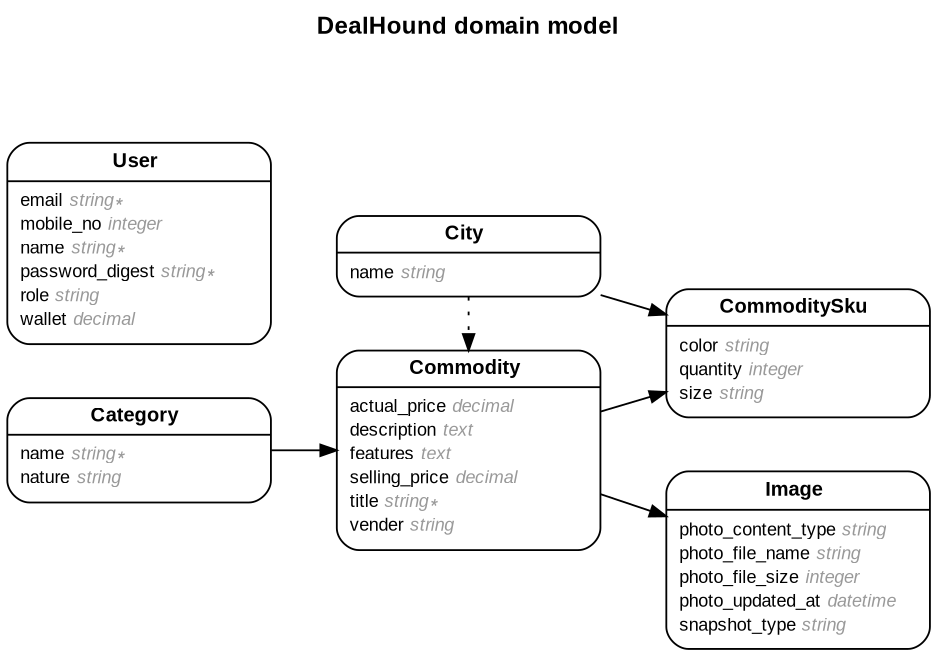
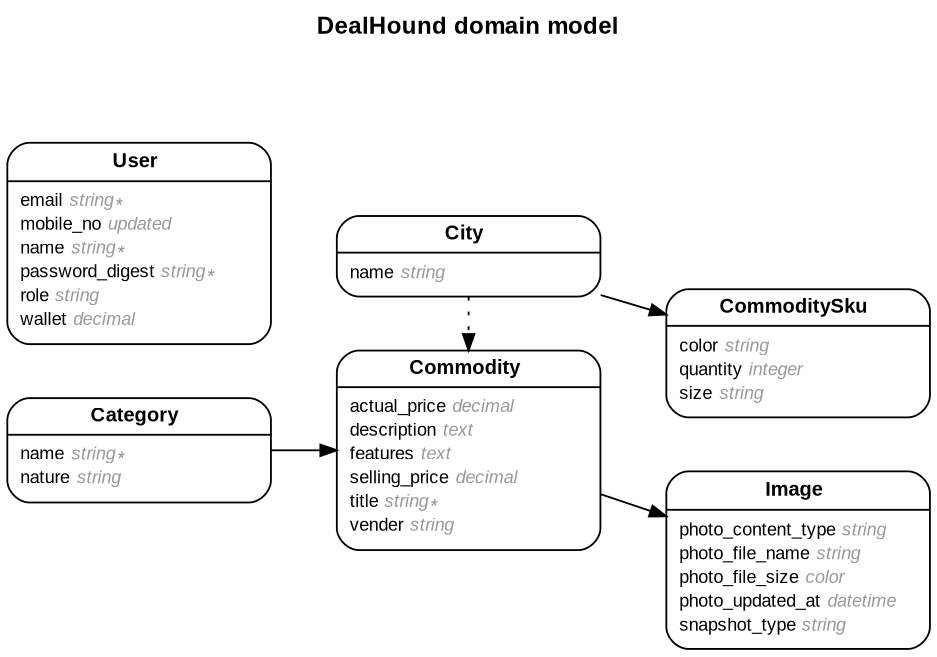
node "User": text "integer" -> "updated"
edge "CommoditySku" -- "Commodity": removed
node "Image": text "integer" -> "color"
